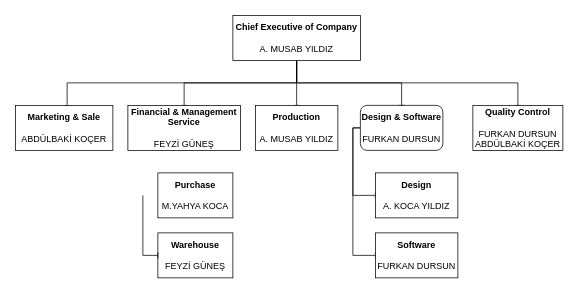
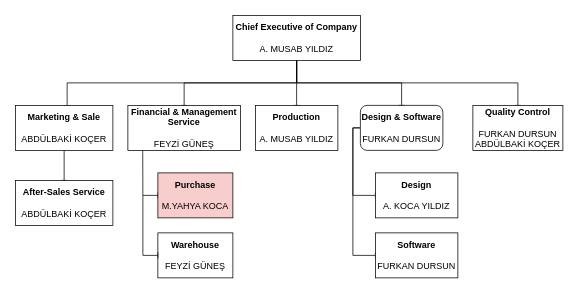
edge "Marketing & Sale ABDÜLBAKİ KOÇER" -> "After-Sales Service ABDÜLBAKİ KOÇER": added
edge "Financial & Management Service FEYZİ GÜNEŞ" -> "Purchase M.YAHYA KOCA": added
node "Purchase M.YAHYA KOCA": fillcolor #ffffff -> #f8cecc
node "After-Sales Service ABDÜLBAKİ KOÇER": added
